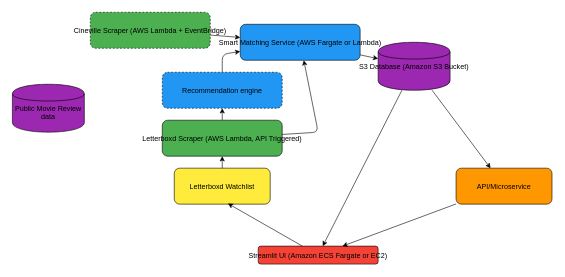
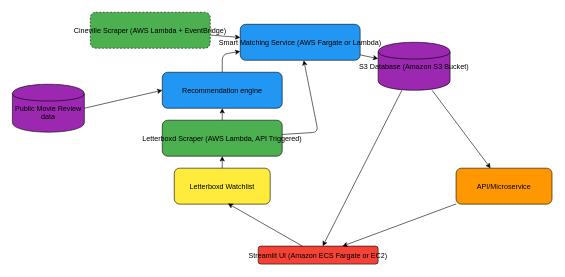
node "Recommendation engine": style dashed -> solid
edge "Public Movie Review data" -> "Recommendation engine": added
